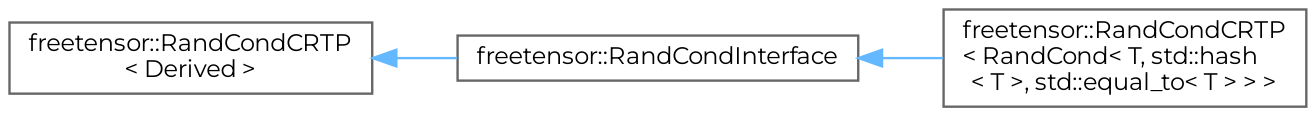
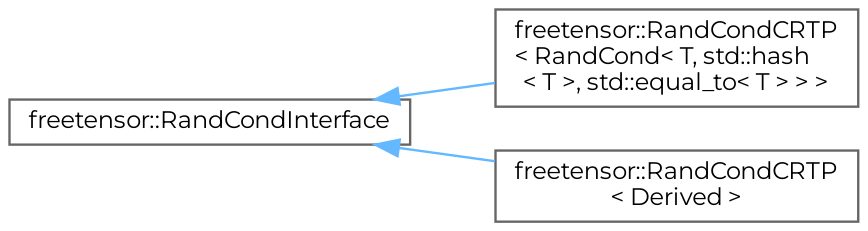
edge "freetensor::RandCondInterface" -> "freetensor::RandCondCRTP < Derived >": reversed
